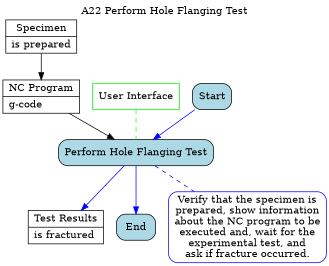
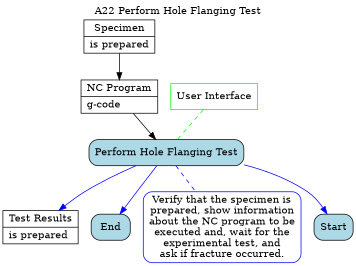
edge "Start" -> "Perform Hole Flanging Test": reversed
node "Test Results": text "is fractured" -> "is prepared"
